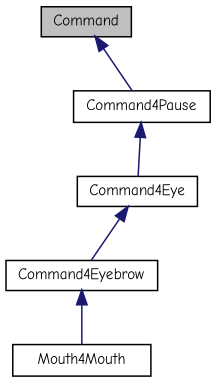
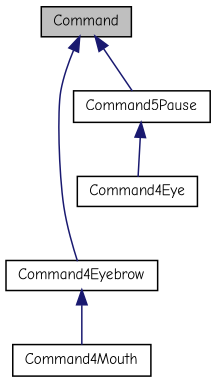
node "Command4Pause": label "Command4Pause" -> "Command5Pause"
edge "Command4Eyebrow" -> "Command4Eye": now "Command4Eyebrow" -> "Command"
node "Mouth4Mouth": label "Mouth4Mouth" -> "Command4Mouth"
